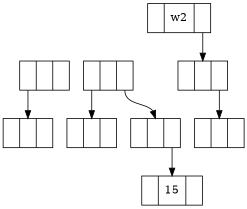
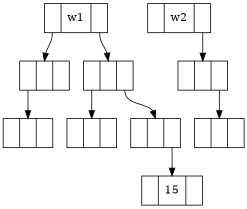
node "w1": added
